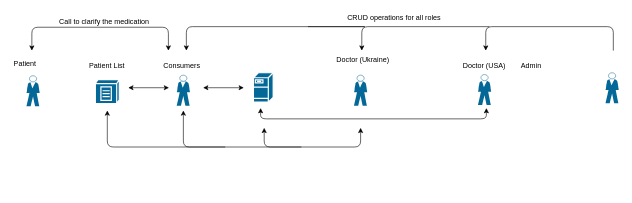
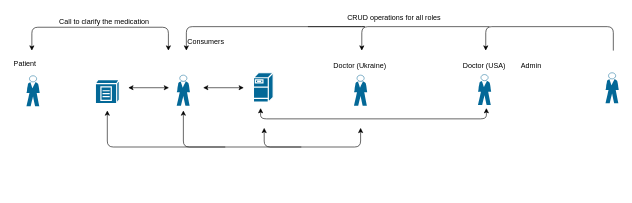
node "Doctor (Ukraine)": moved (366, 60) -> (363, 66)
node "Patient List": removed
node "Consumers": moved (186, 66) -> (210, 42)
